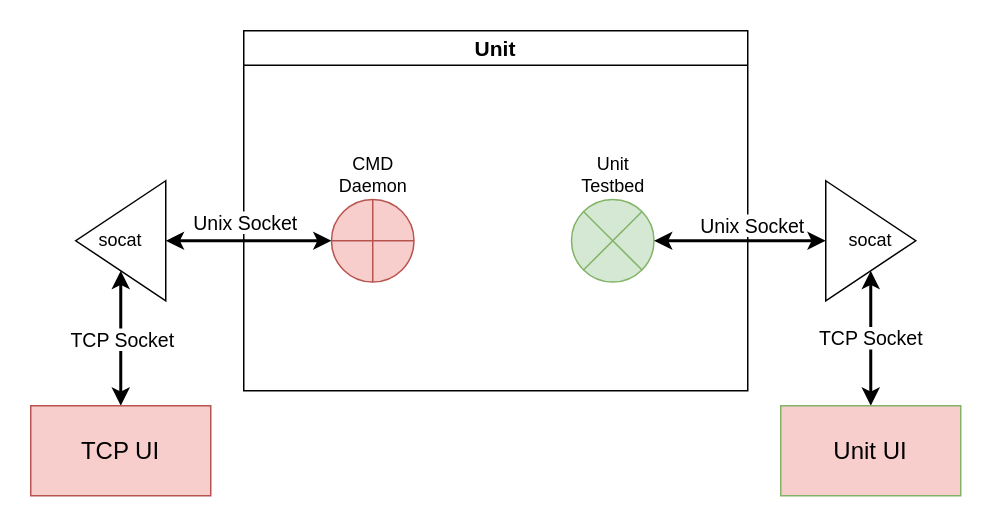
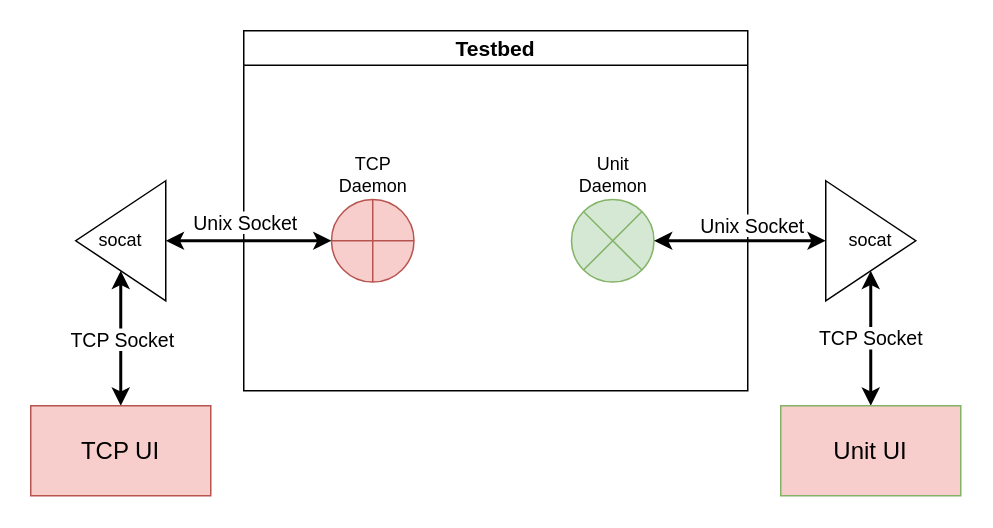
node "Unit": label "Unit" -> "Testbed"
node "CMD Daemon": label "CMD Daemon" -> "TCP Daemon"
node "Unit Testbed": label "Unit Testbed" -> "Unit Daemon"
